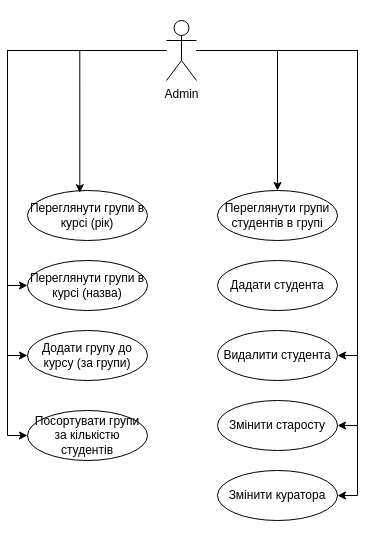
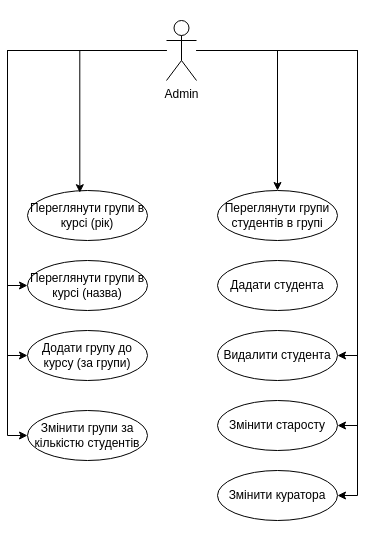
node "Посортувати групи за кількістю студентів": label "Посортувати групи за кількістю студентів" -> "Змінити групи за кількістю студентів"
